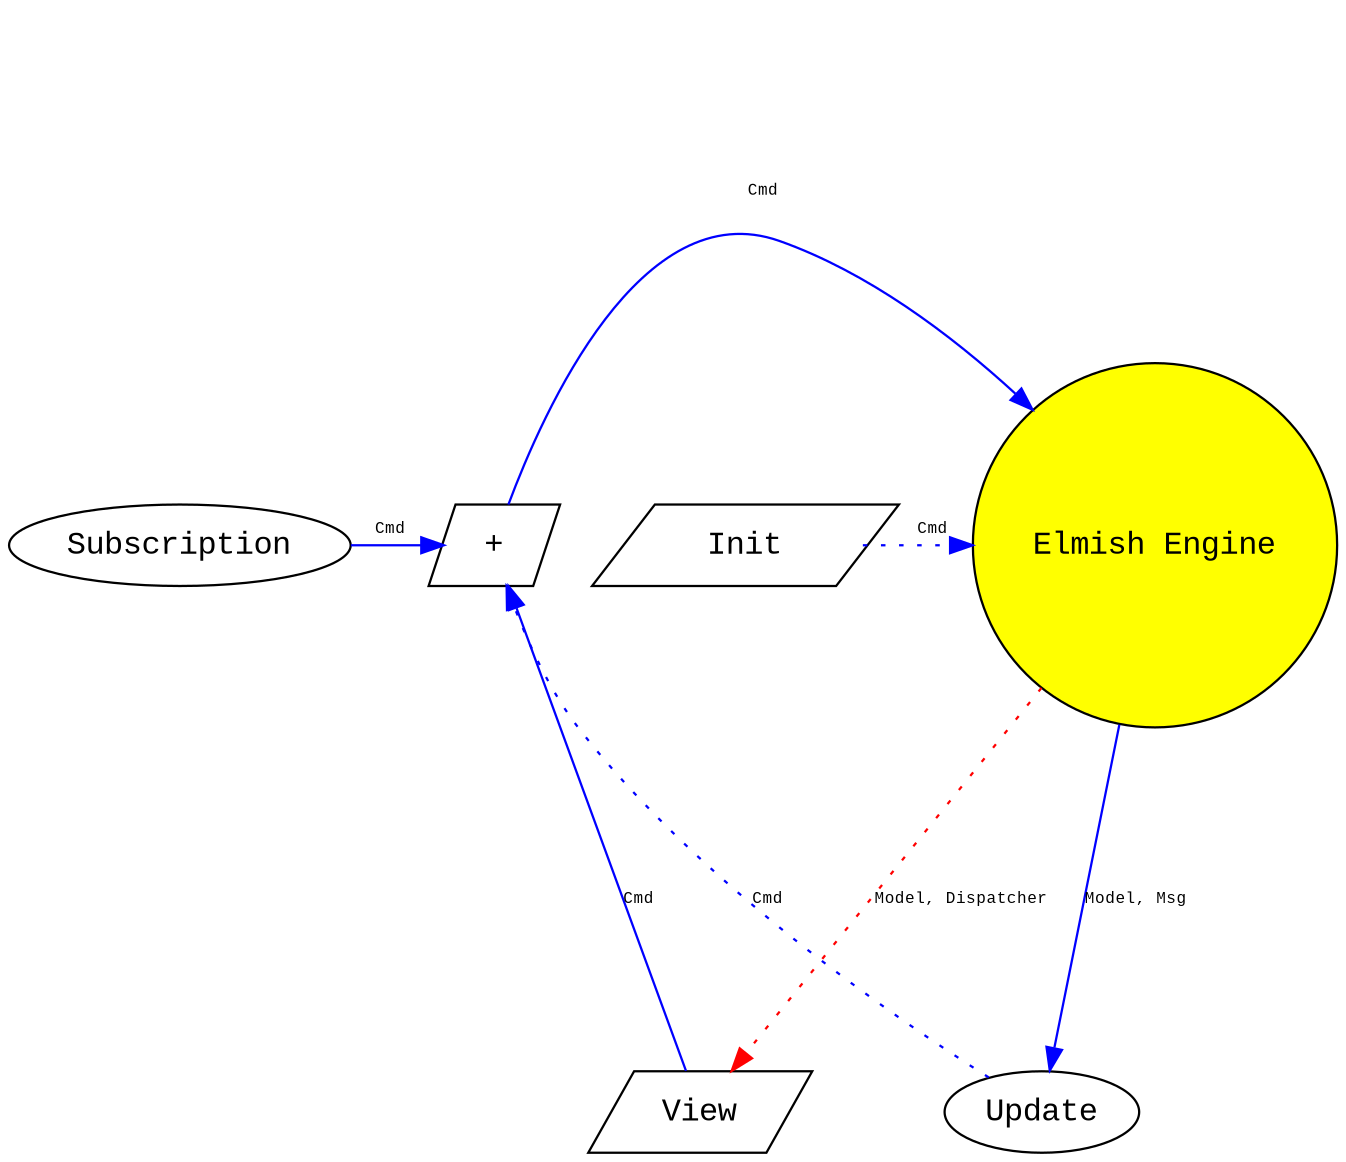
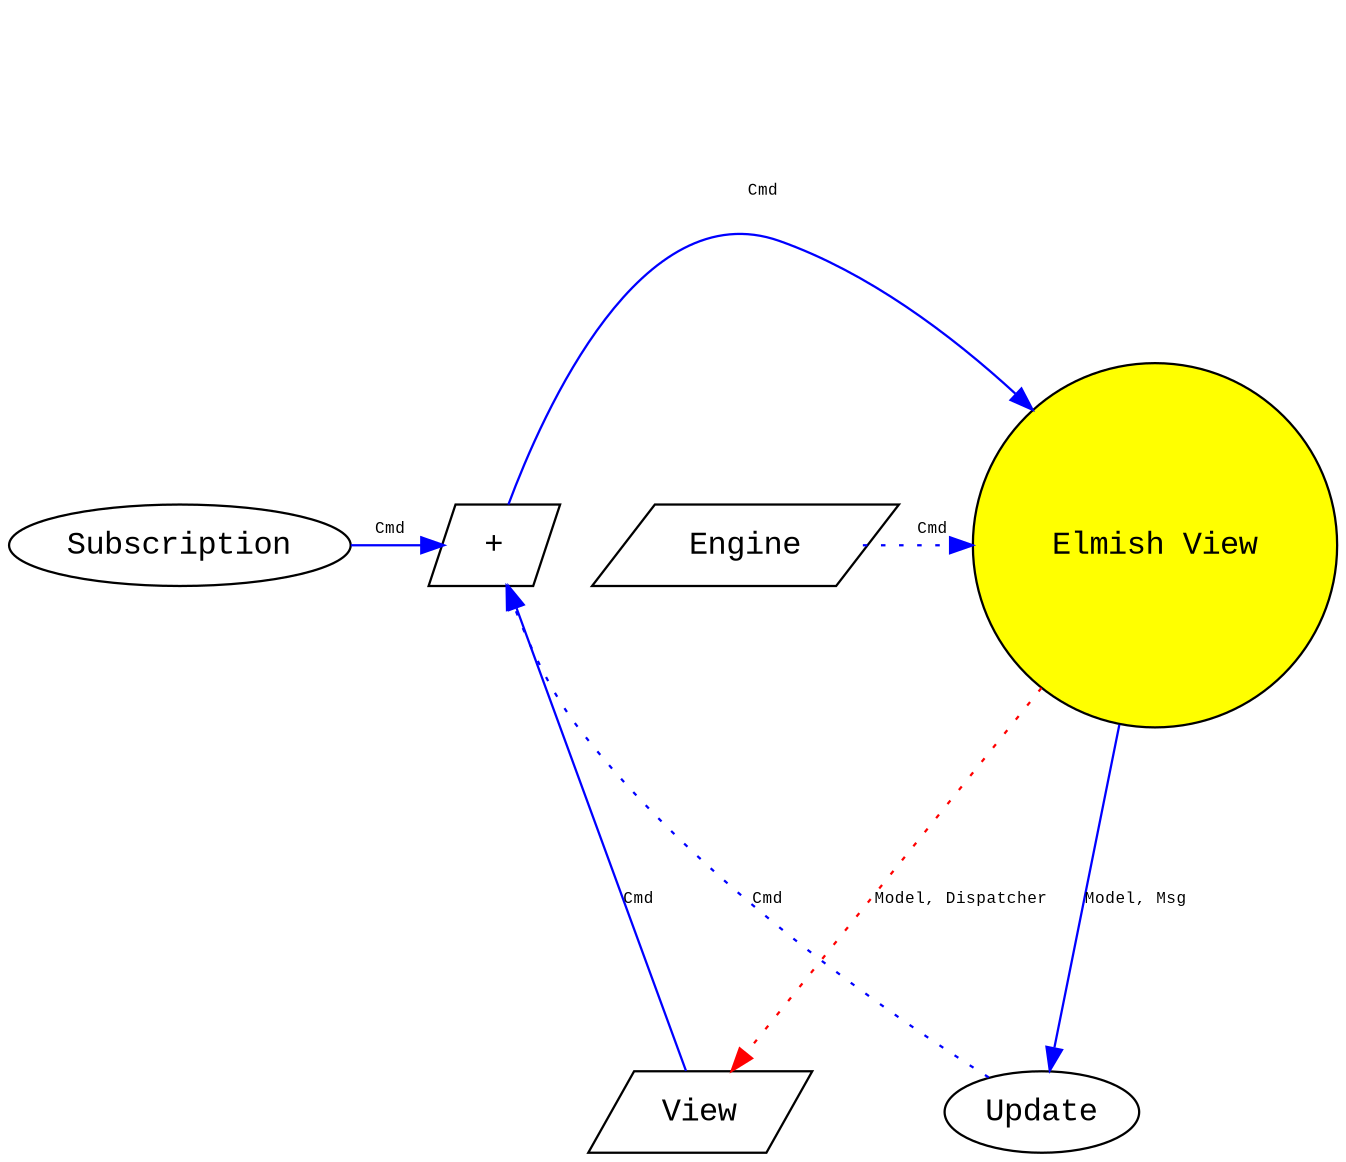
node "Init": label "Init" -> "Engine"
node "Elmish Engine": label "Elmish Engine" -> "Elmish View"
